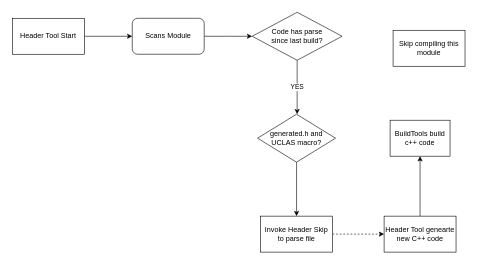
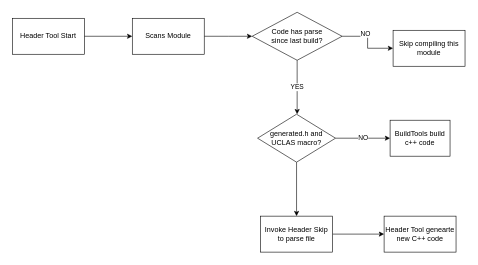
node "Scans Module": shape rounded rectangle -> rectangle
edge "Code has parse since last build?" -> "Skip compiling this module": added, label "NO"
edge "generated.h and UCLAS macro?" -> "BuildTools build c++ code": added, label "NO"
edge "Header Tool genearte new C++ code" -> "BuildTools build c++ code": removed
edge "Invoke Header Skip to parse file" -> "Header Tool genearte new C++ code": style dashed -> solid
